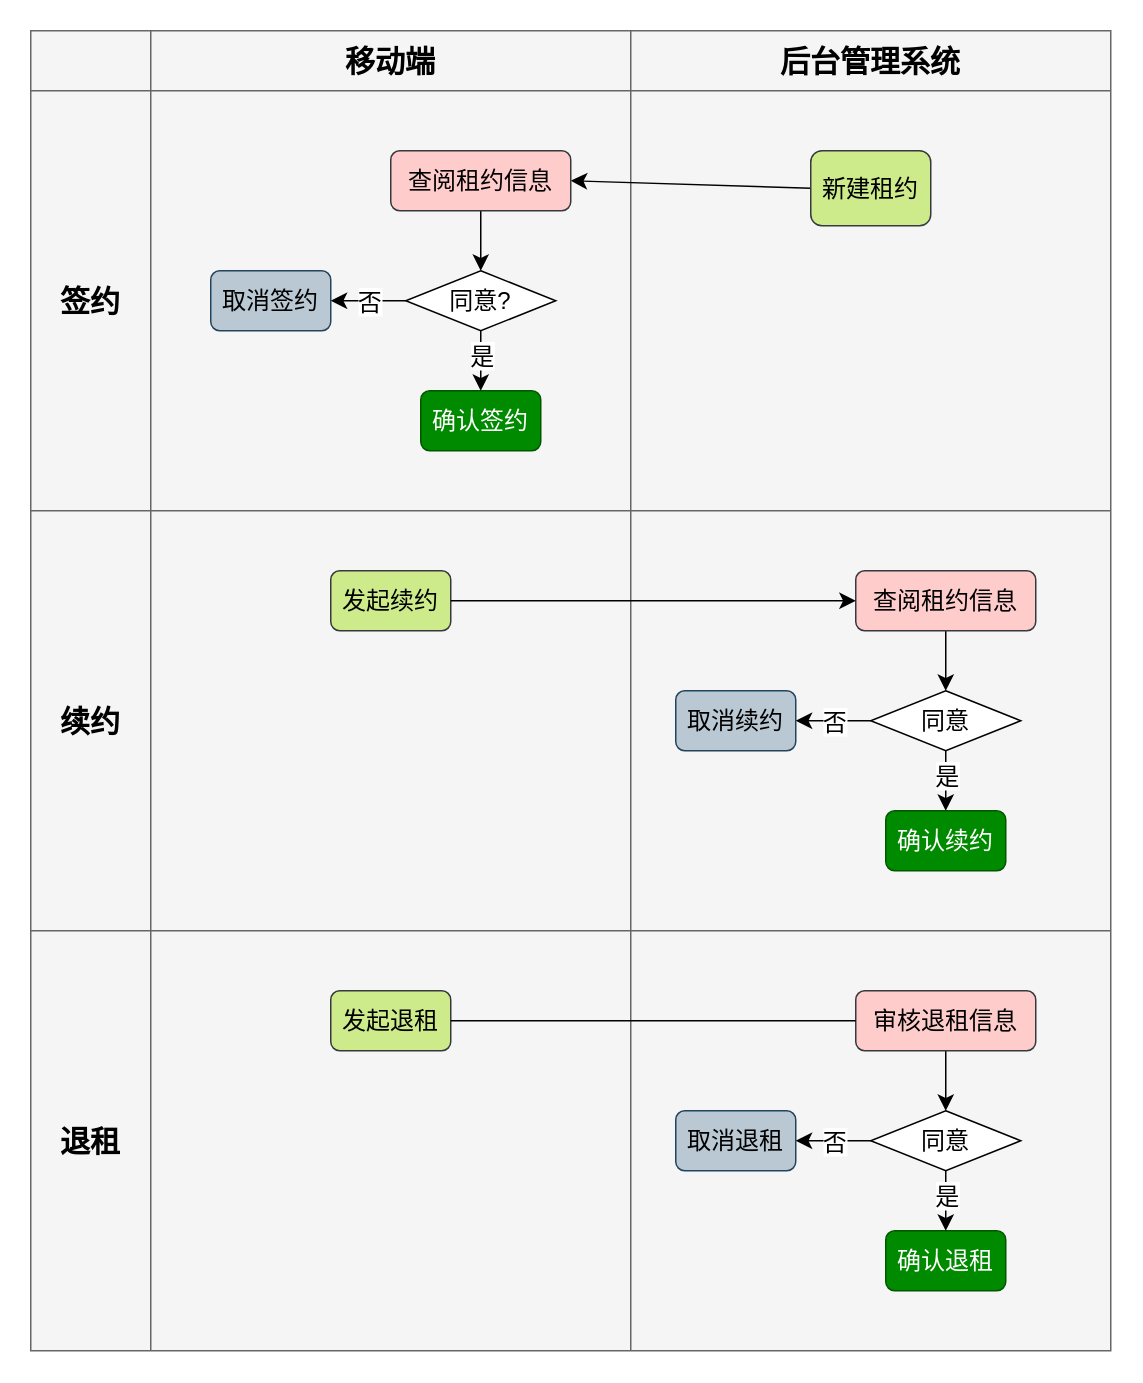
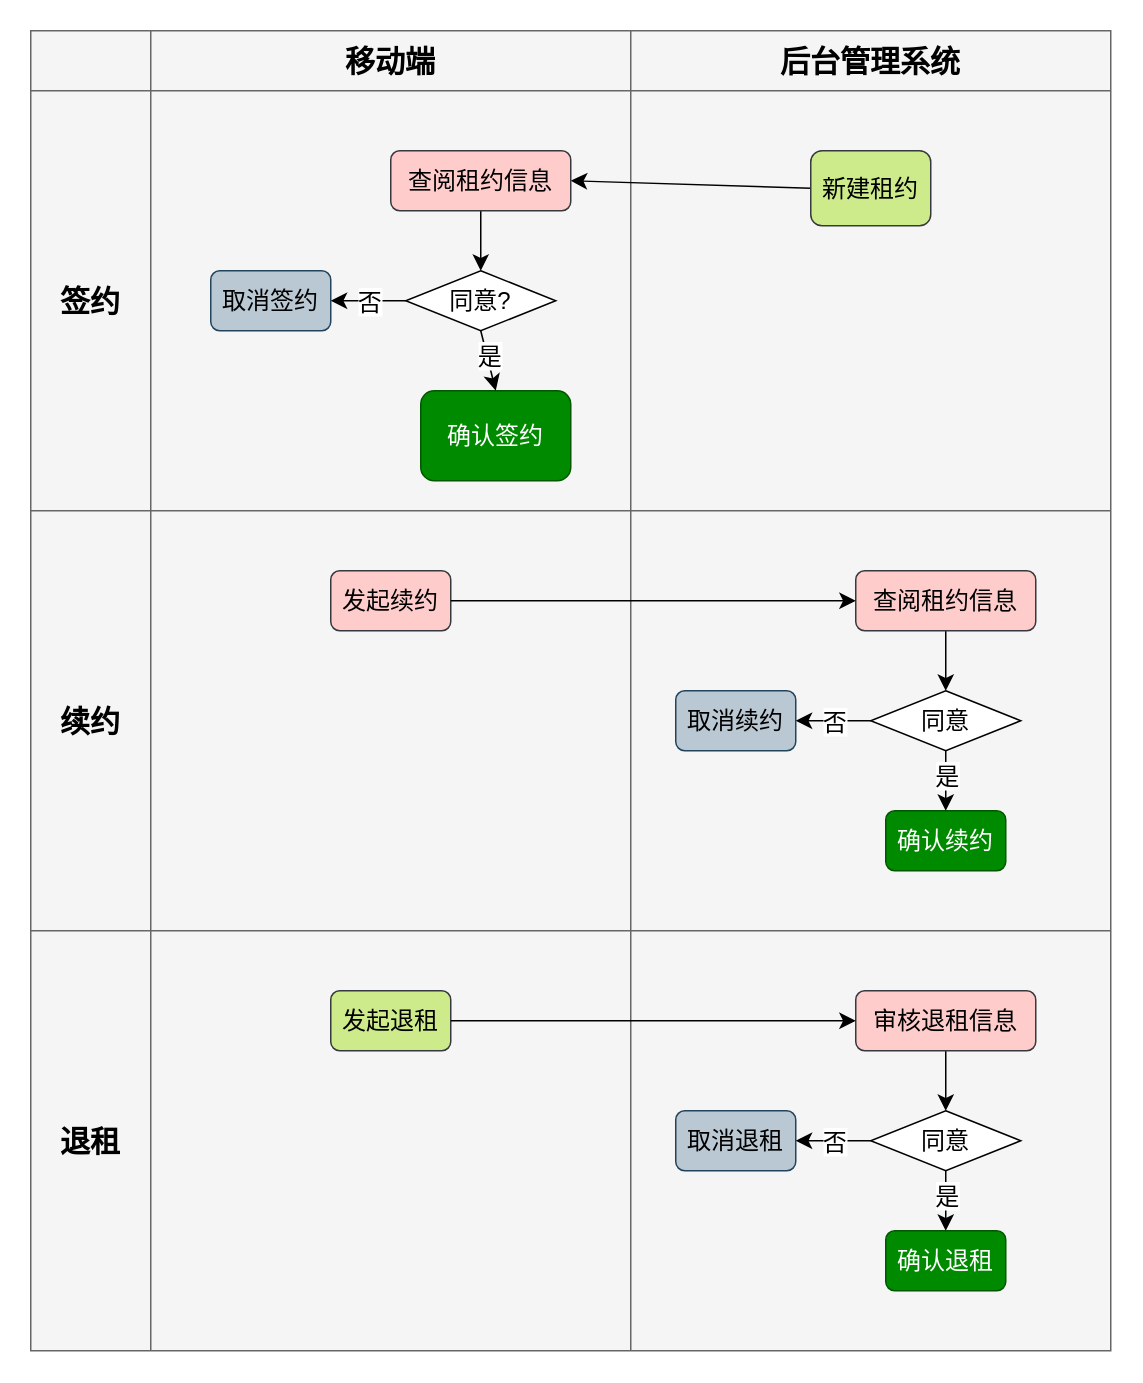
node "确认签约": size 120x60 -> 150x90
node "发起续约": fillcolor #cdeb8b -> #ffcccc
edge "发起退租" -- "审核退租信息": arrowhead none -> classic
